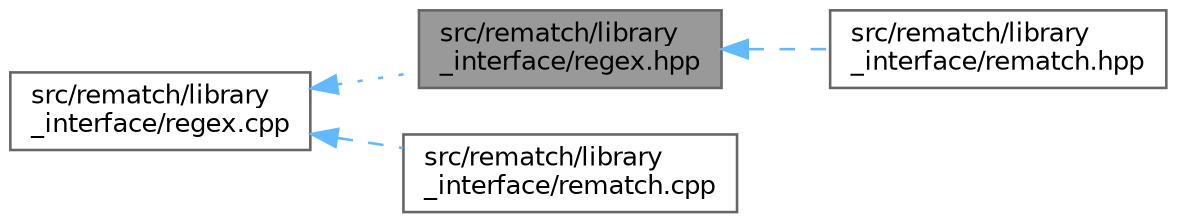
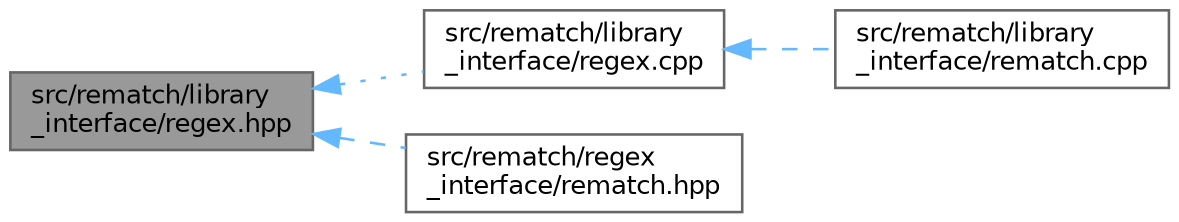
node "src/rematch/library _interface/rematch.hpp": label "src/rematch/library _interface/rematch.hpp" -> "src/rematch/regex _interface/rematch.hpp"
edge "src/rematch/library _interface/regex.hpp" -> "src/rematch/library _interface/regex.cpp": reversed
